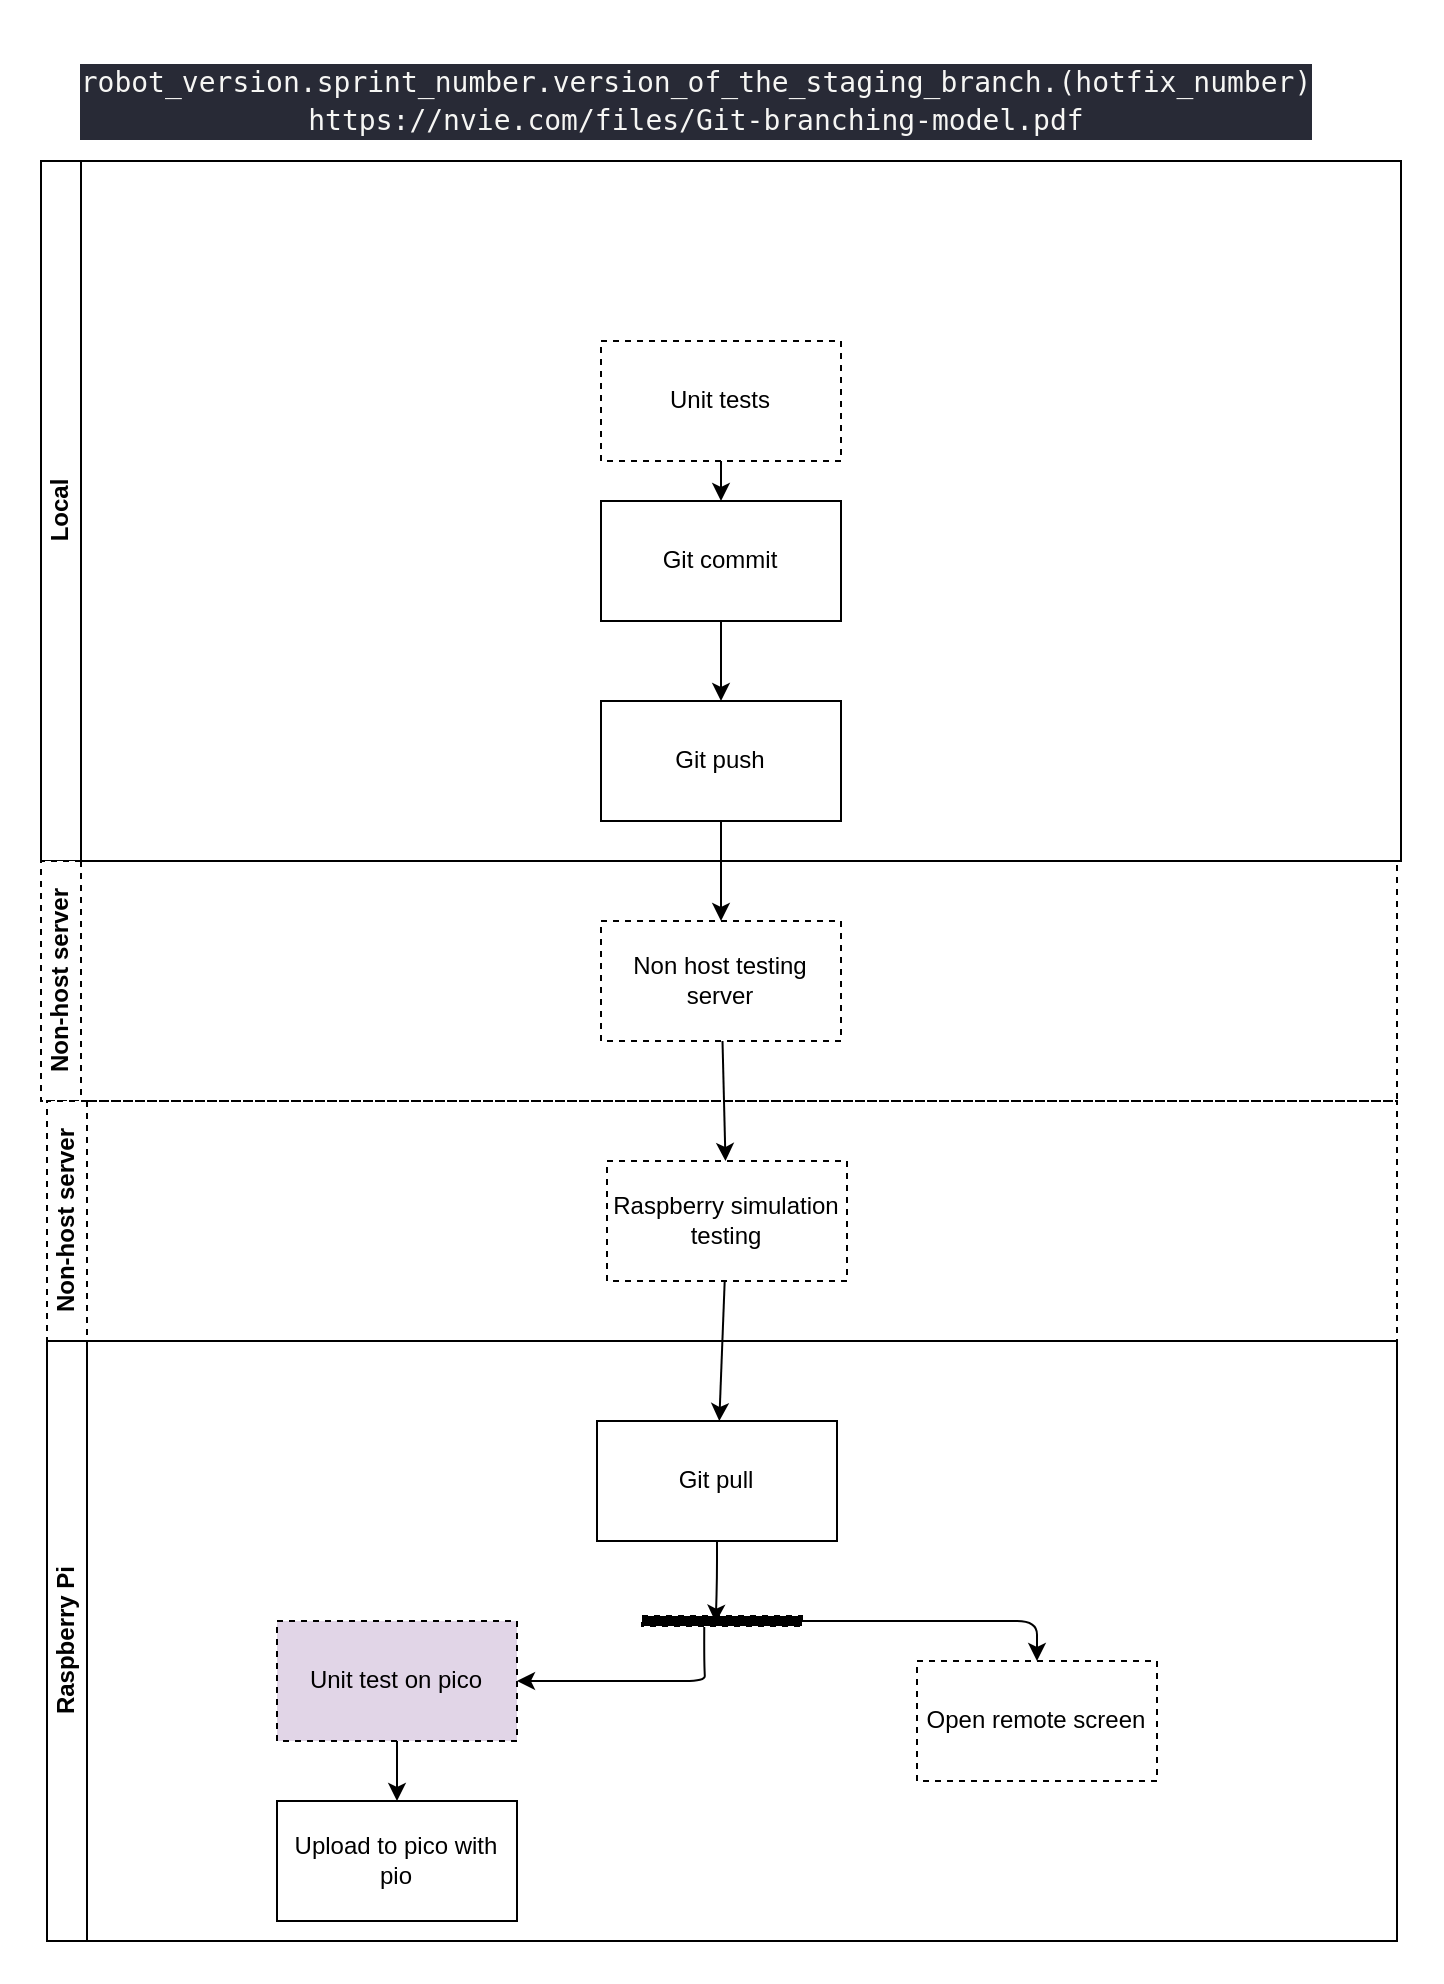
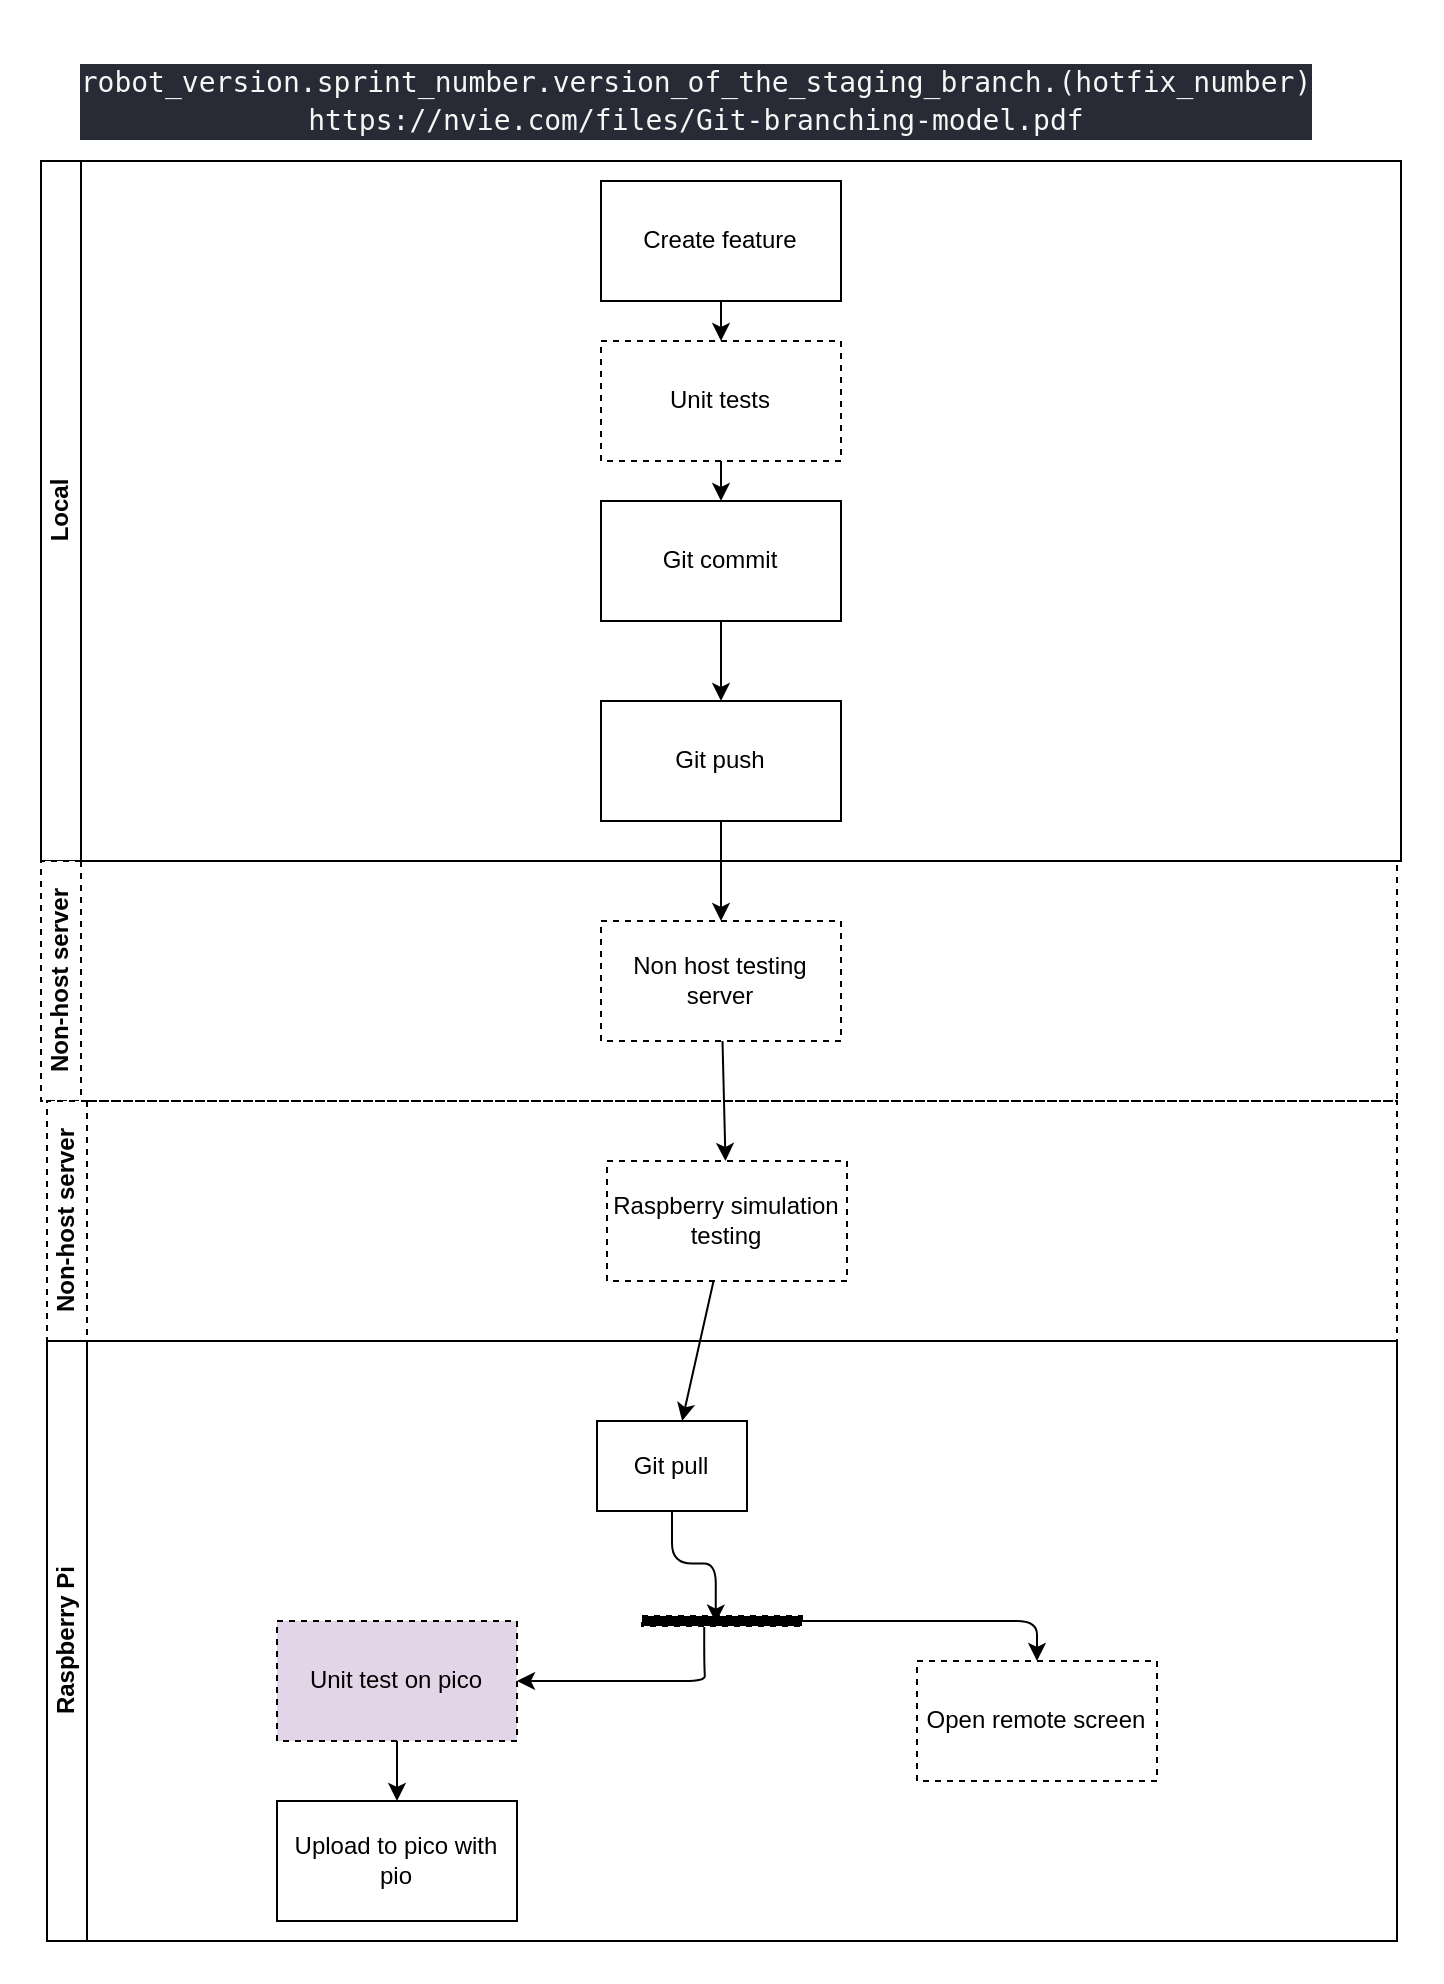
node "Create feature": added
edge "Create feature" -> "Unit tests": added
node "Git pull": size 240x120 -> 150x90
